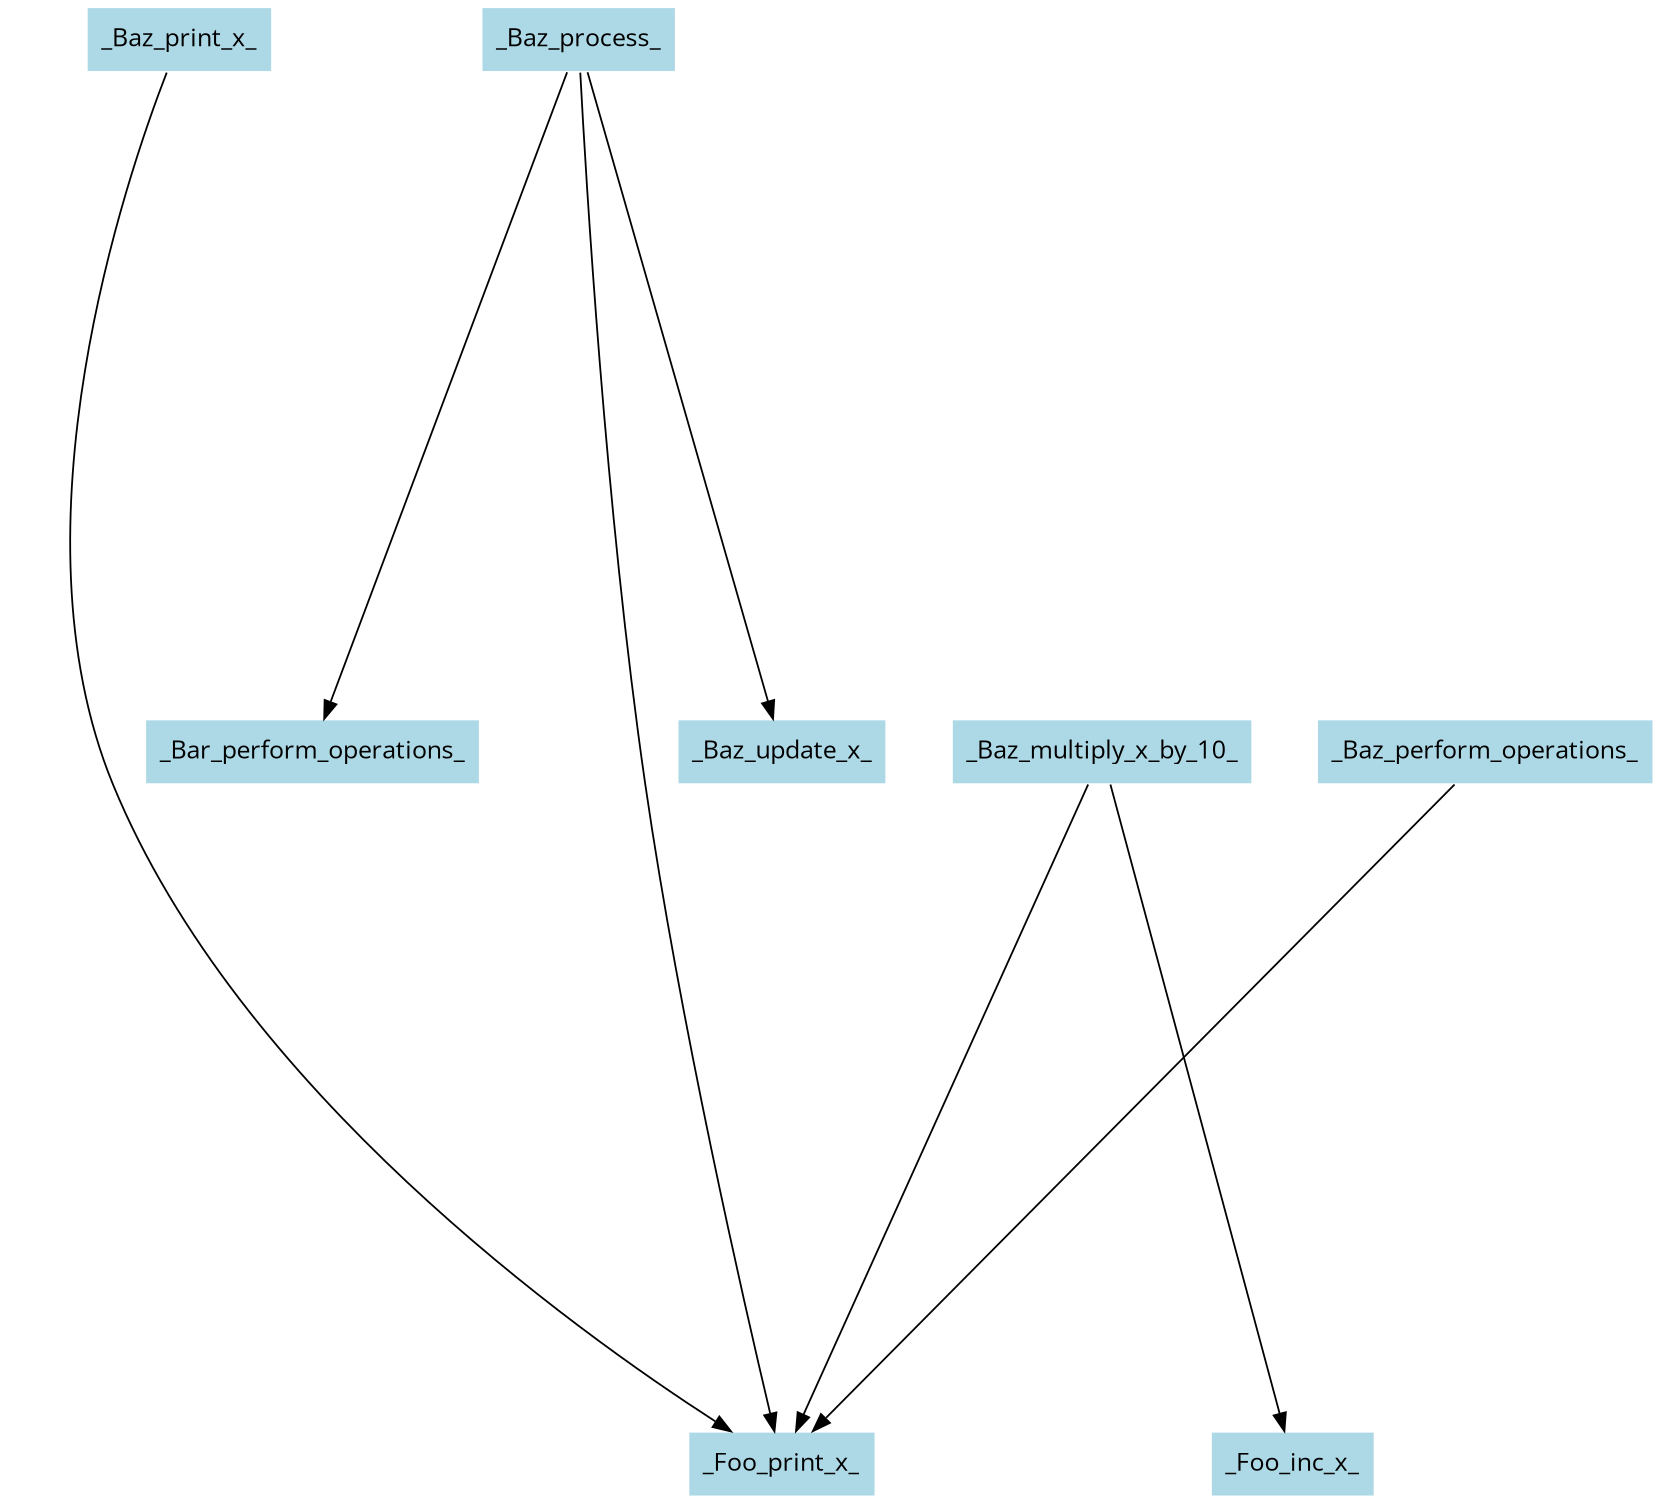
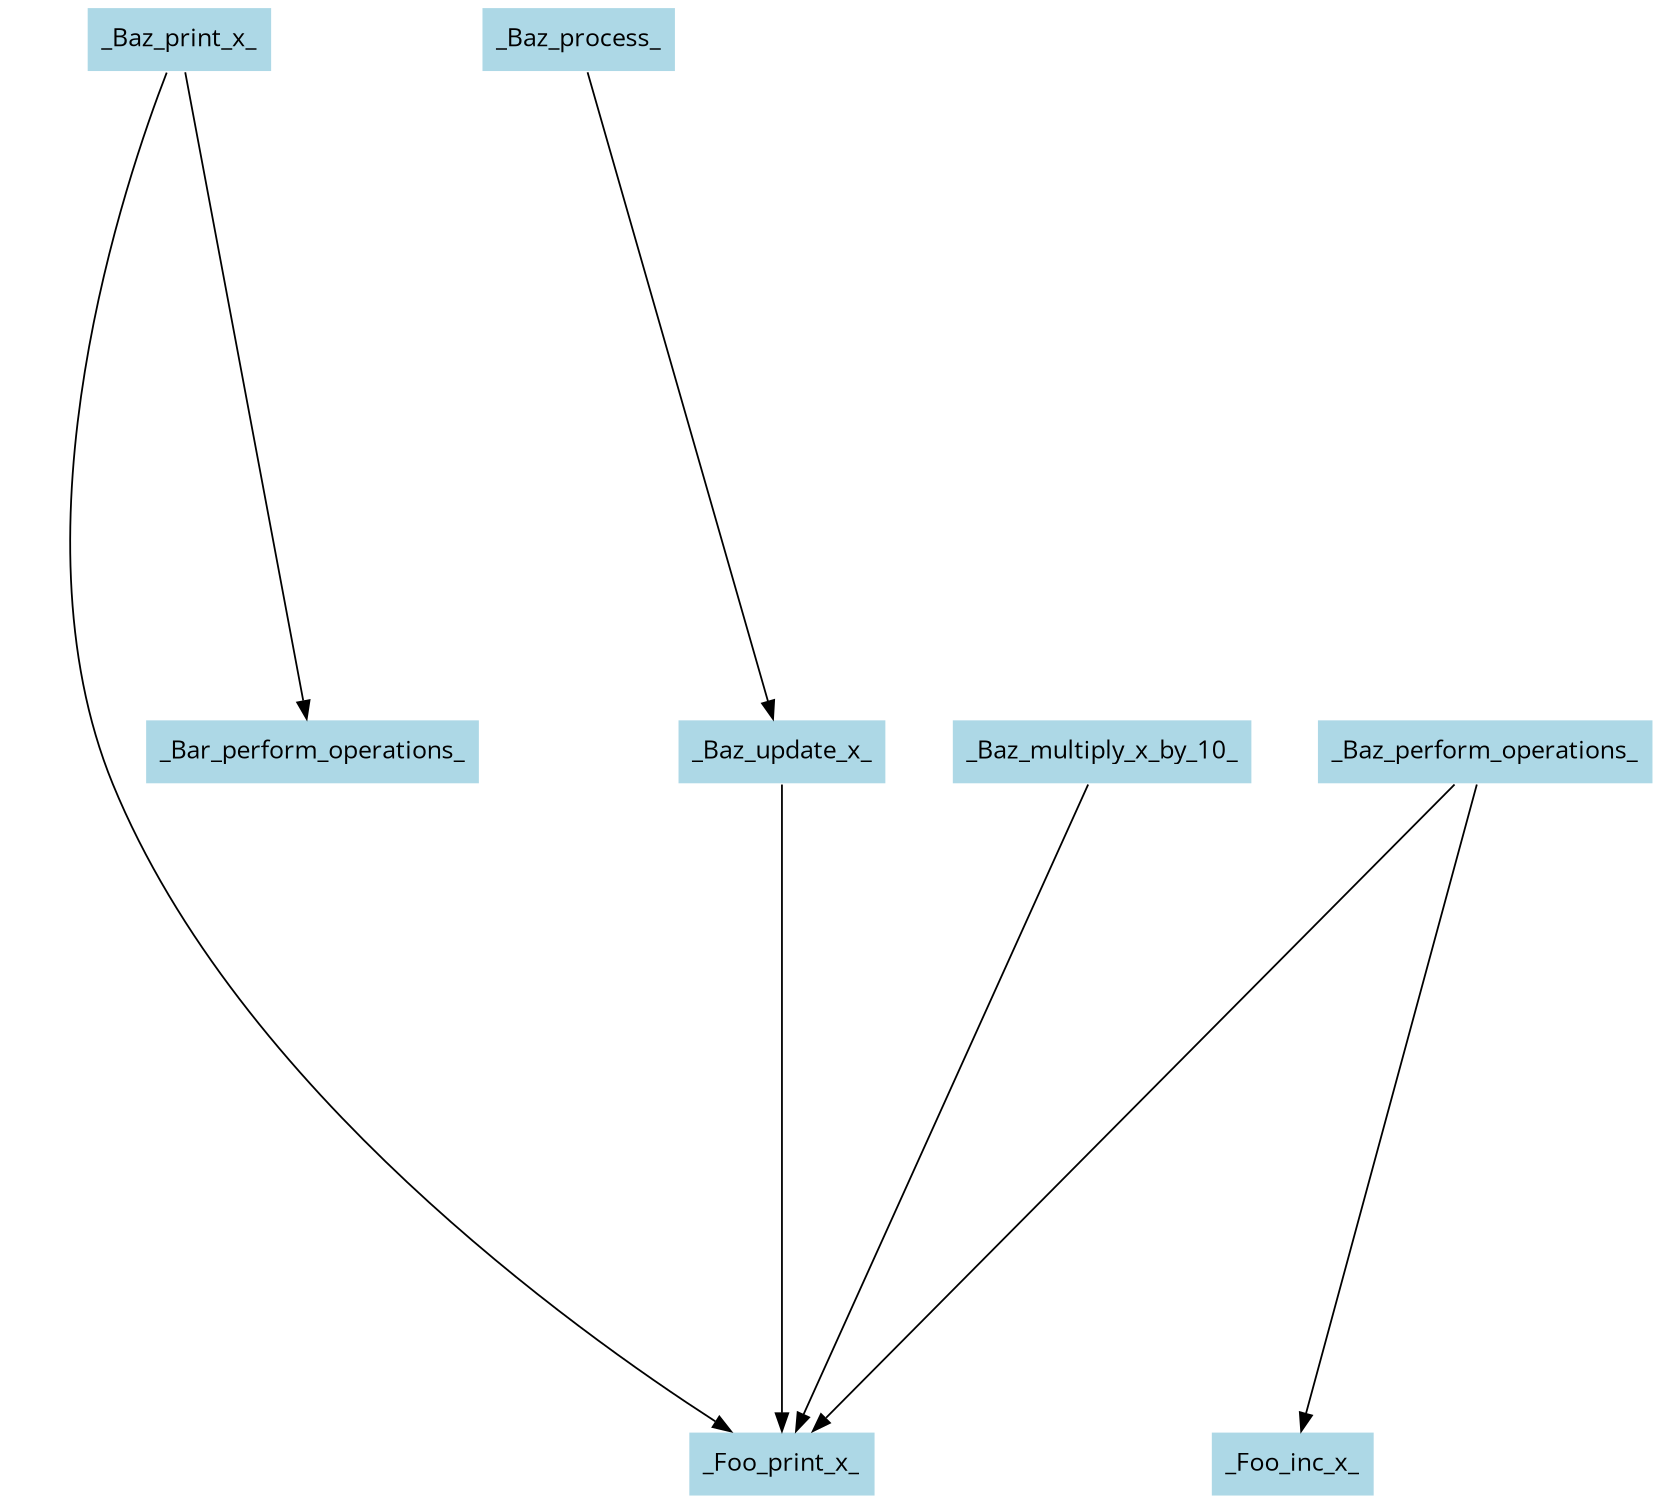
edge "_Baz_process_" -> "_Bar_perform_operations_": now "_Baz_print_x_" -> "_Bar_perform_operations_"
edge "_Baz_process_" -> "_Foo_print_x_": now "_Baz_update_x_" -> "_Foo_print_x_"
edge "_Baz_multiply_x_by_10_" -> "_Foo_inc_x_": now "_Baz_perform_operations_" -> "_Foo_inc_x_"
